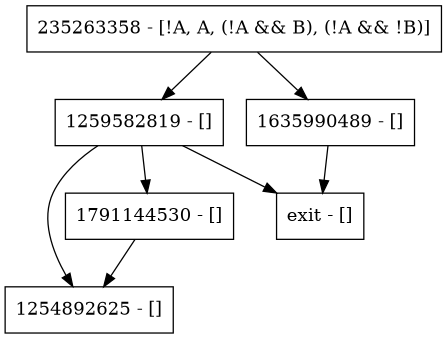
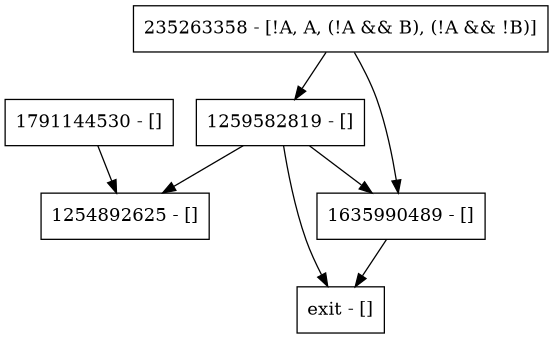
edge "1259582819 - []" -> "1791144530 - []": now "1259582819 - []" -> "1635990489 - []"
